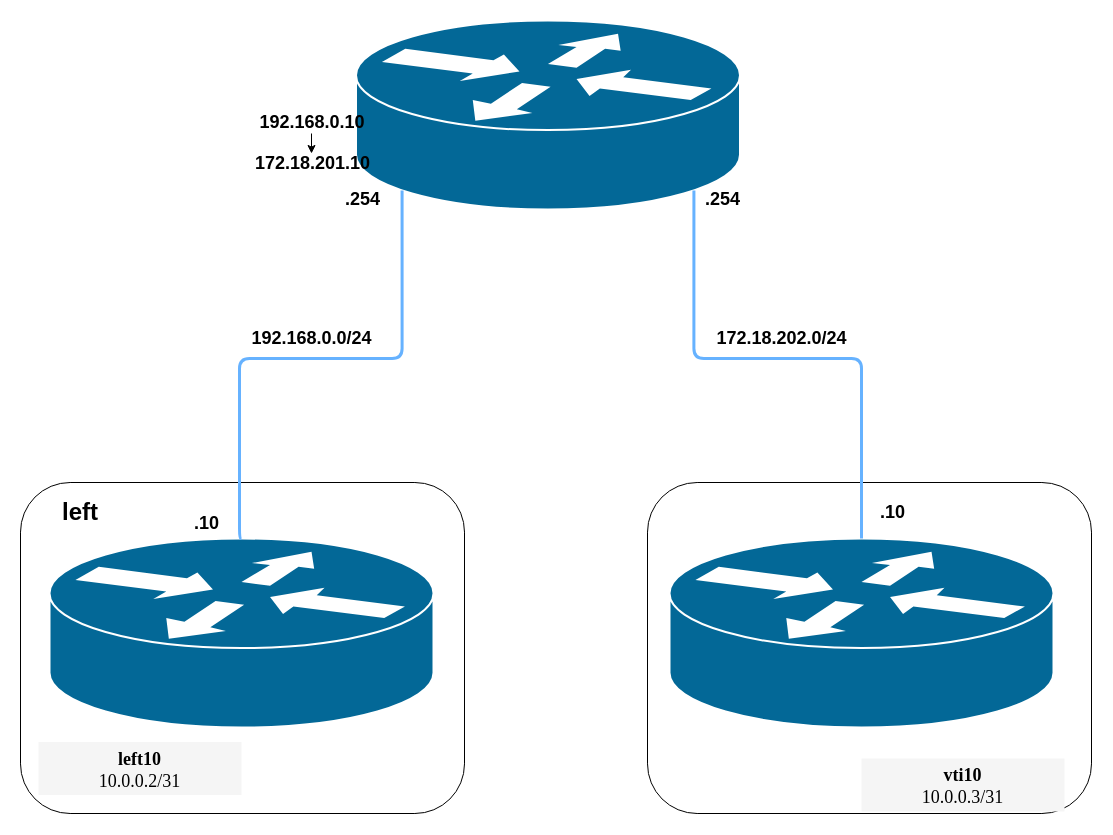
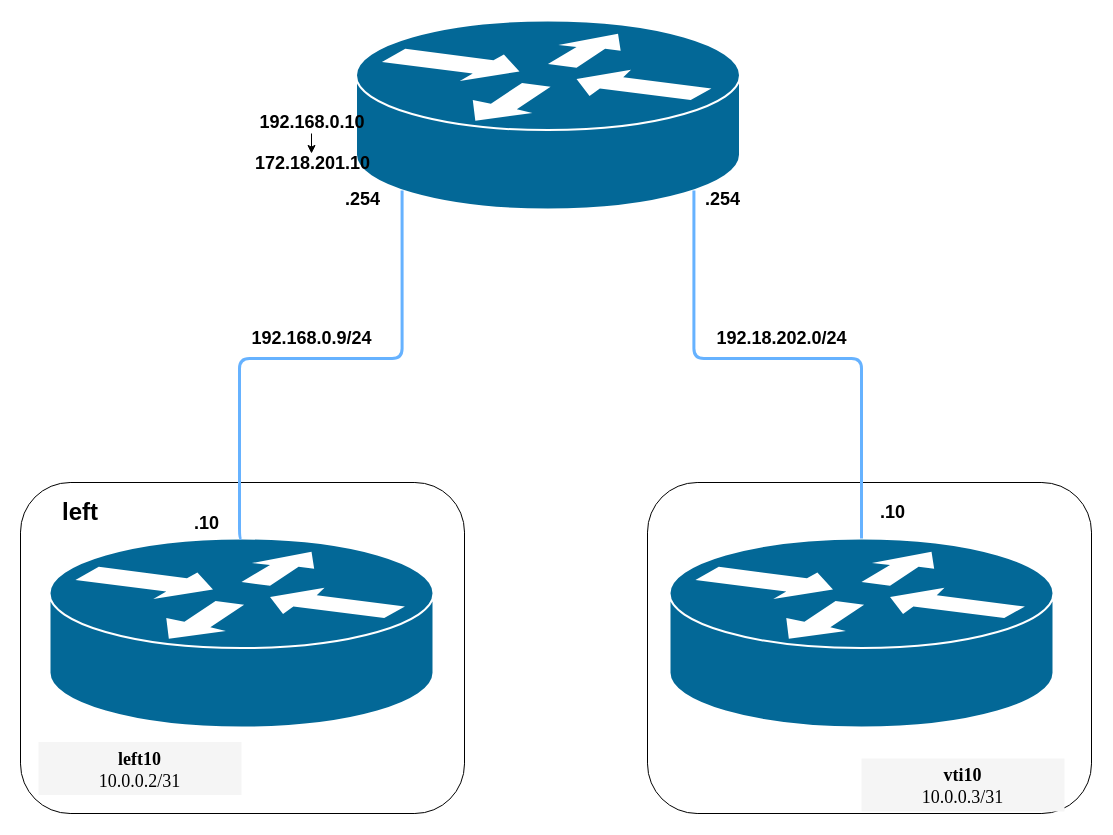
node "192.168.0.0/24": label "192.168.0.0/24" -> "192.168.0.9/24"
node "172.18.202.0/24": label "172.18.202.0/24" -> "192.18.202.0/24"
